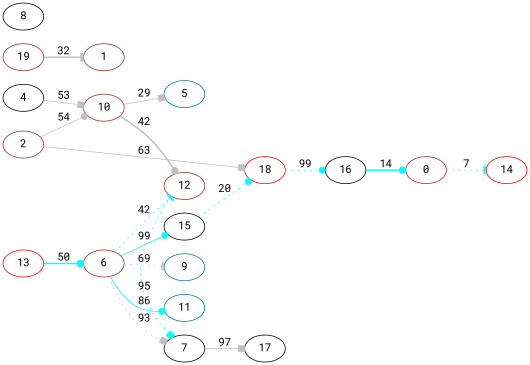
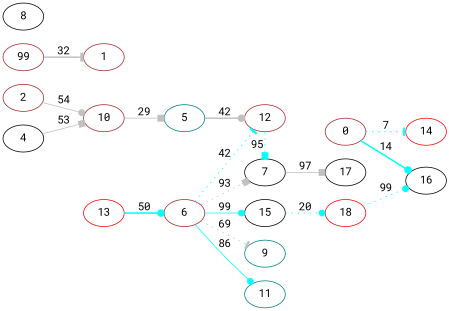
node "19": label "19" -> "99"
edge "10" -> "12": now "5" -> "12"
edge "2" -> "18": removed, label "63"
edge "16" -> "0": reversed
